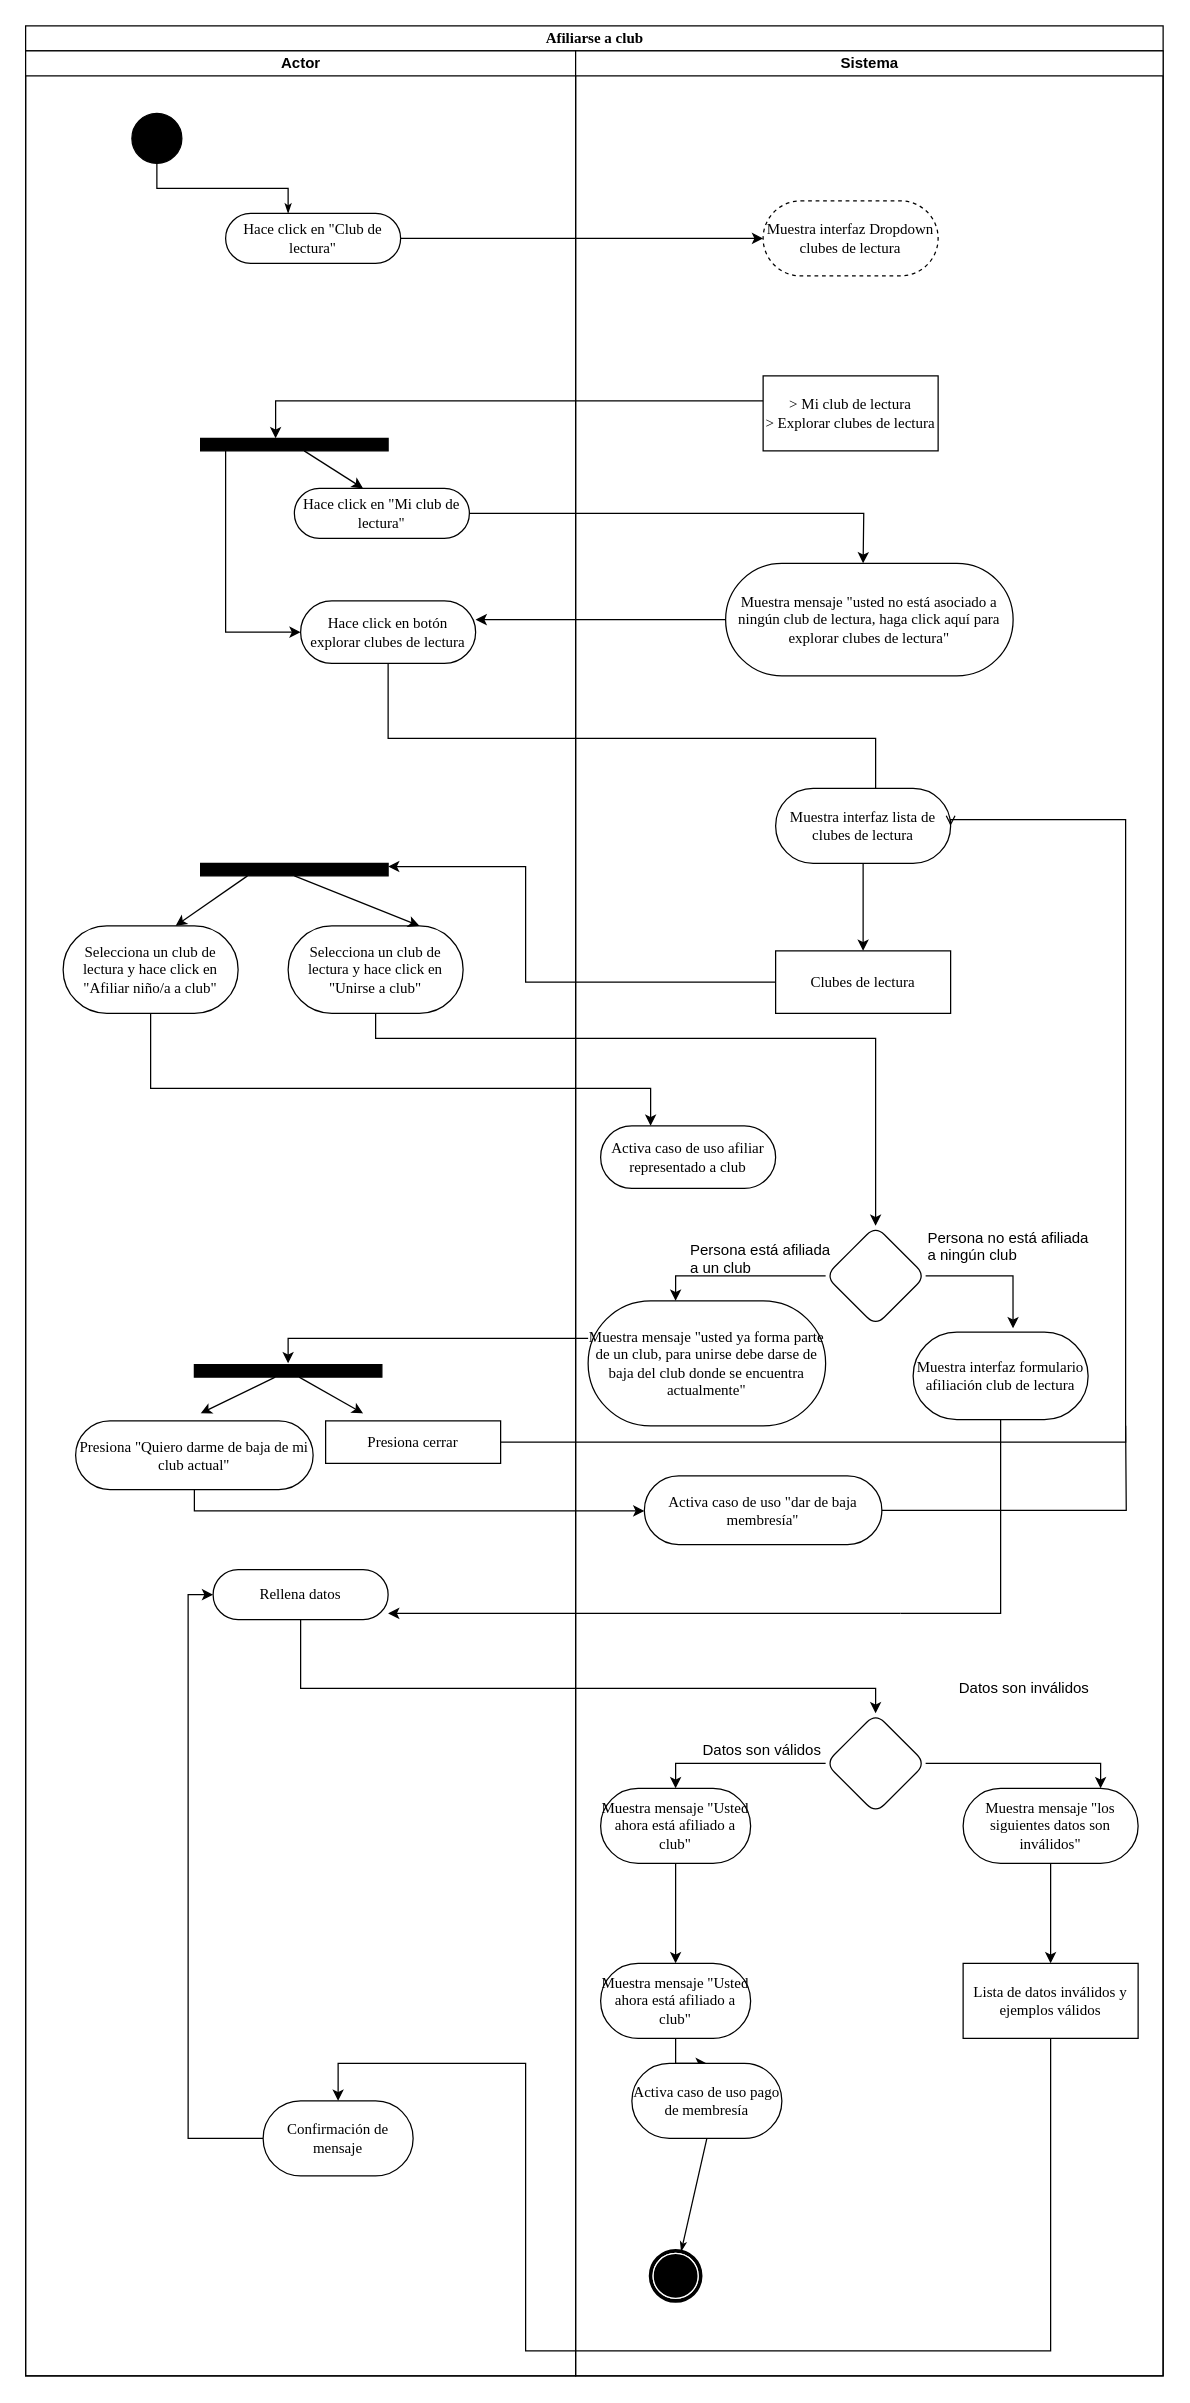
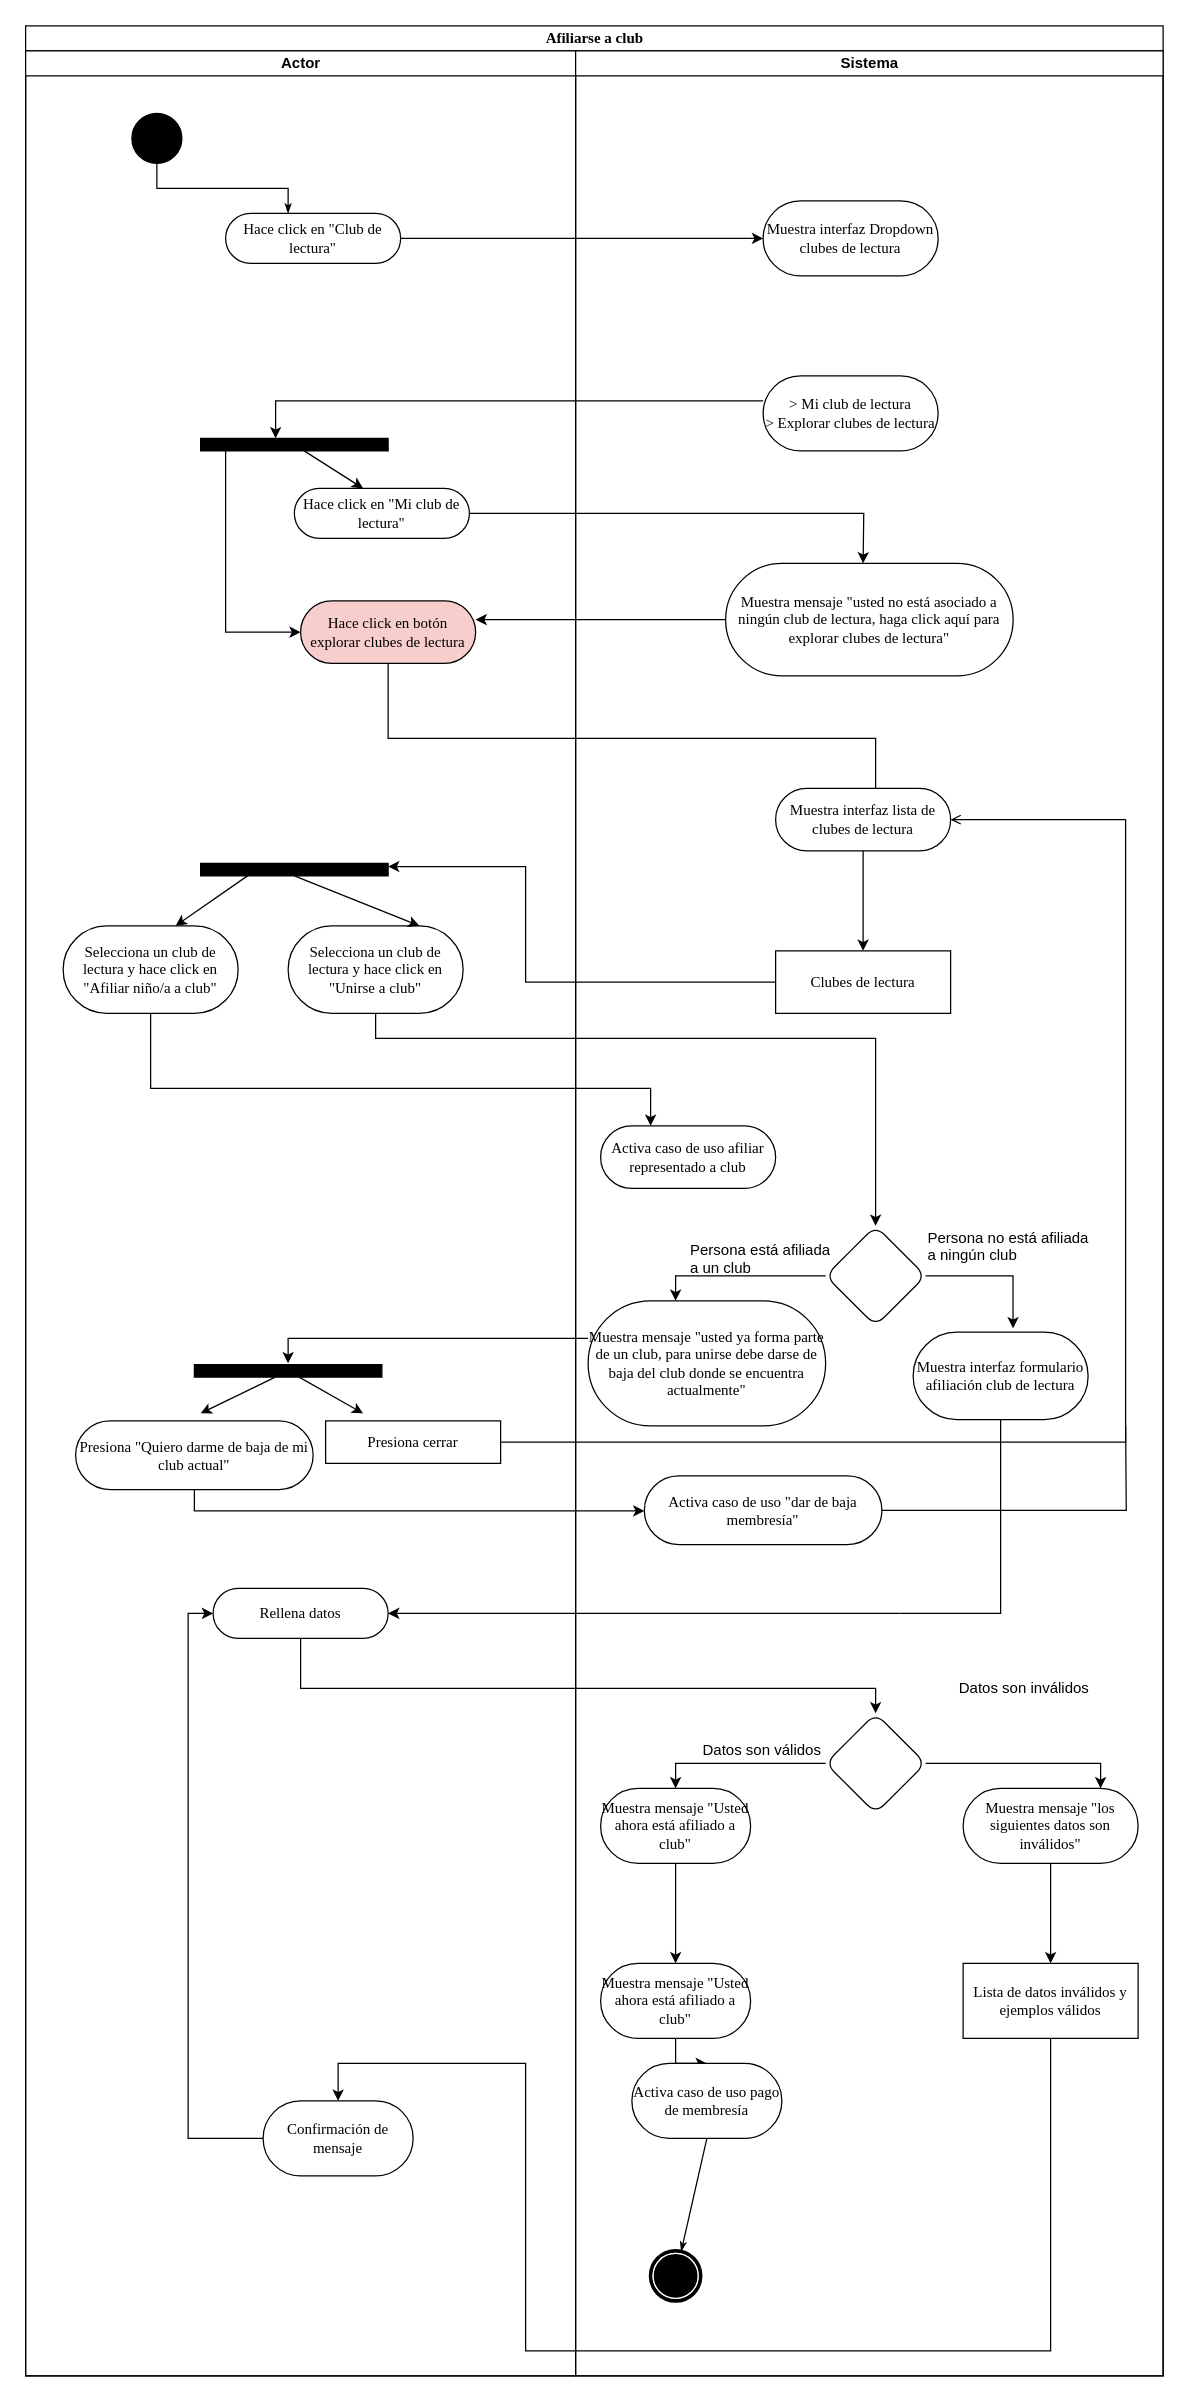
node "Muestra interfaz Dropdown clubes de lectura": style dashed -> solid
node "> Mi club de lectura > Explorar clubes de lectura": shape rectangle -> rounded rectangle
node "Hace click en botón explorar clubes de lectura": fillcolor #ffffff -> #f8cecc
node "Muestra interfaz lista de clubes de lectura": size 175x75 -> 175x63
node "Rellena datos": moved (301, 1594) -> (301, 1613)
